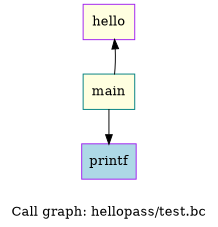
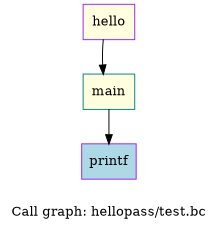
edge "main" -> "hello": reversed
